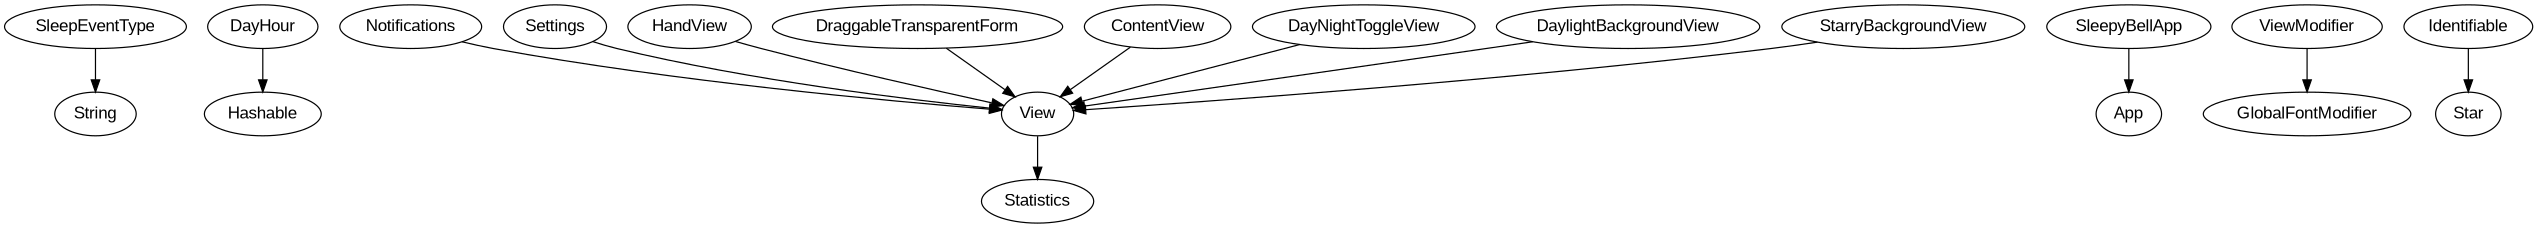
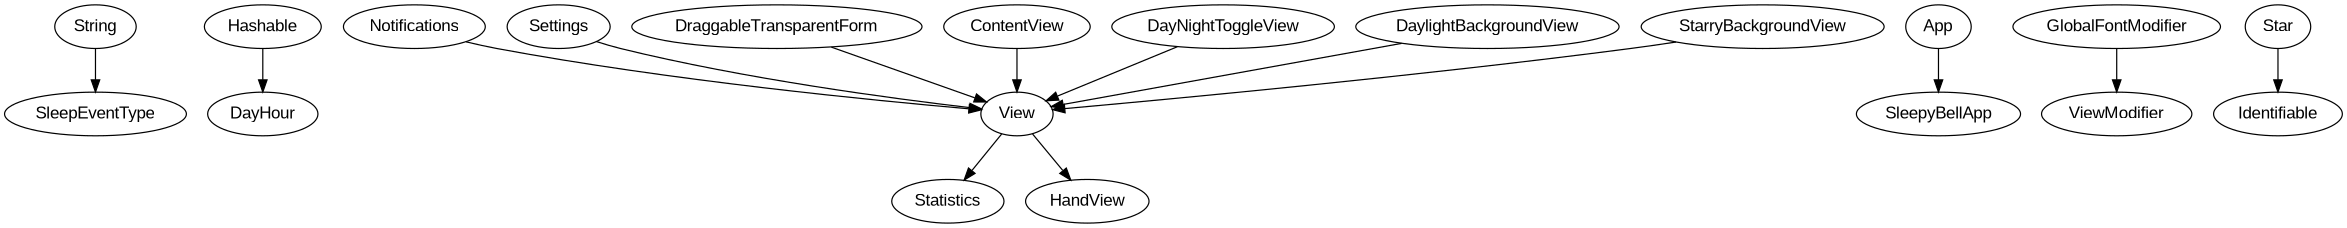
edge "SleepEventType" -> "String": reversed
edge "DayHour" -> "Hashable": reversed
edge "SleepyBellApp" -> "App": reversed
edge "ViewModifier" -> "GlobalFontModifier": reversed
edge "Identifiable" -> "Star": reversed
edge "HandView" -> "View": reversed
